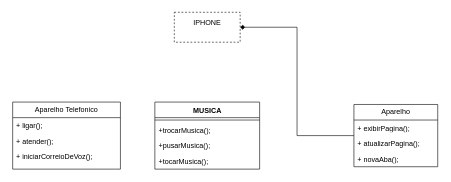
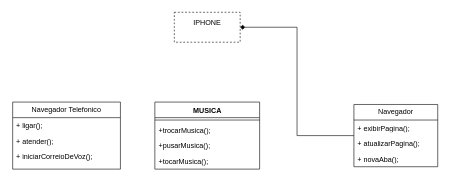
node "Aparelho Telefonico": label "Aparelho Telefonico" -> "Navegador Telefonico"
node "Aparelho": label "Aparelho" -> "Navegador"
